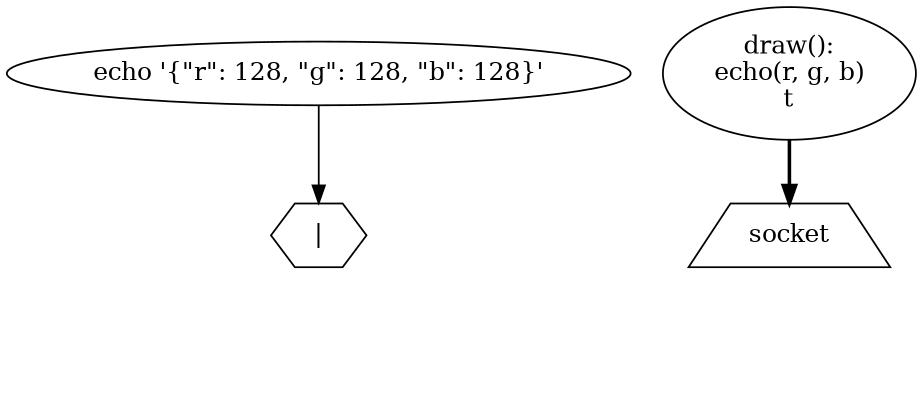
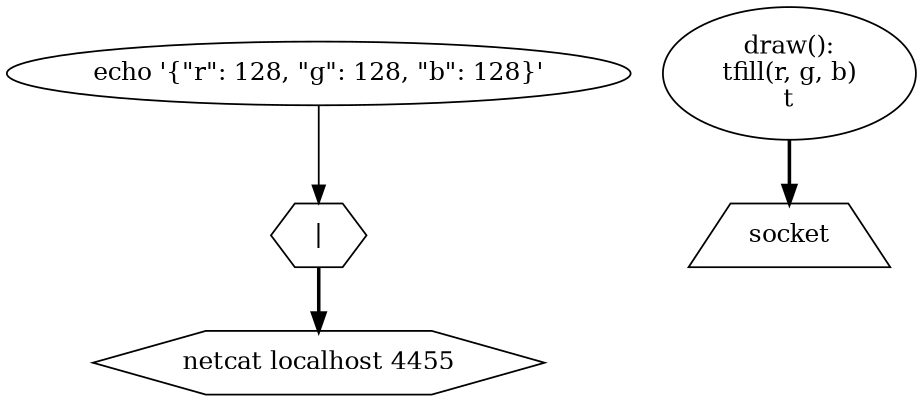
node "draw(): echo(r, g, b) t": label "draw(): echo(r, g, b) t" -> "draw(): tfill(r, g, b) t"
node "netcat localhost 4455": added
